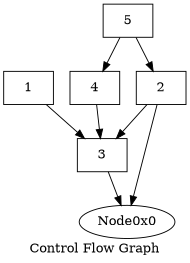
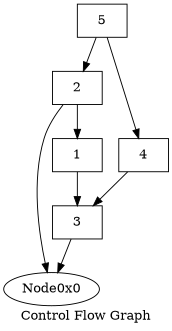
edge "2" -> "3": now "2" -> "1"
